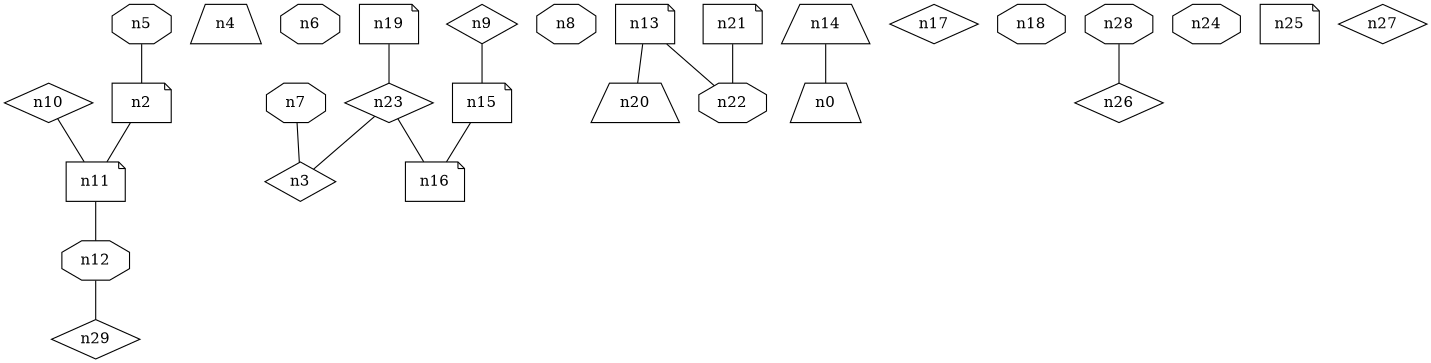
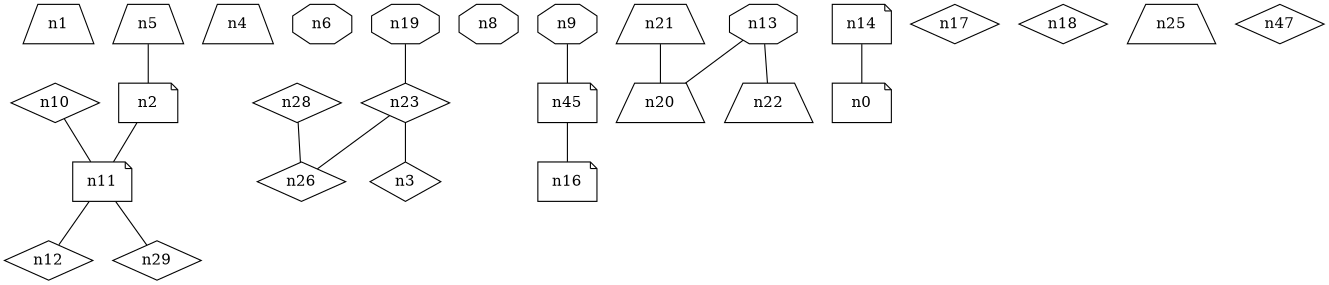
node "n1": added
node "n5": shape octagon -> trapezium
node "n19": shape note -> octagon
node "n9": shape diamond -> octagon
node "n13": shape note -> octagon
node "n21": shape note -> trapezium
node "n14": shape trapezium -> note
node "n18": shape octagon -> diamond
node "n28": shape octagon -> diamond
node "n24": removed
node "n25": shape note -> trapezium
node "n27": label "n27" -> "n47"
edge "n21" -- "n22": now "n21" -- "n20"
node "n7": removed
node "n15": label "n15" -> "n45"
node "n22": shape octagon -> trapezium
node "n0": shape trapezium -> note
edge "n23" -- "n16": now "n23" -- "n26"
node "n12": shape octagon -> diamond
edge "n12" -- "n29": now "n11" -- "n29"
